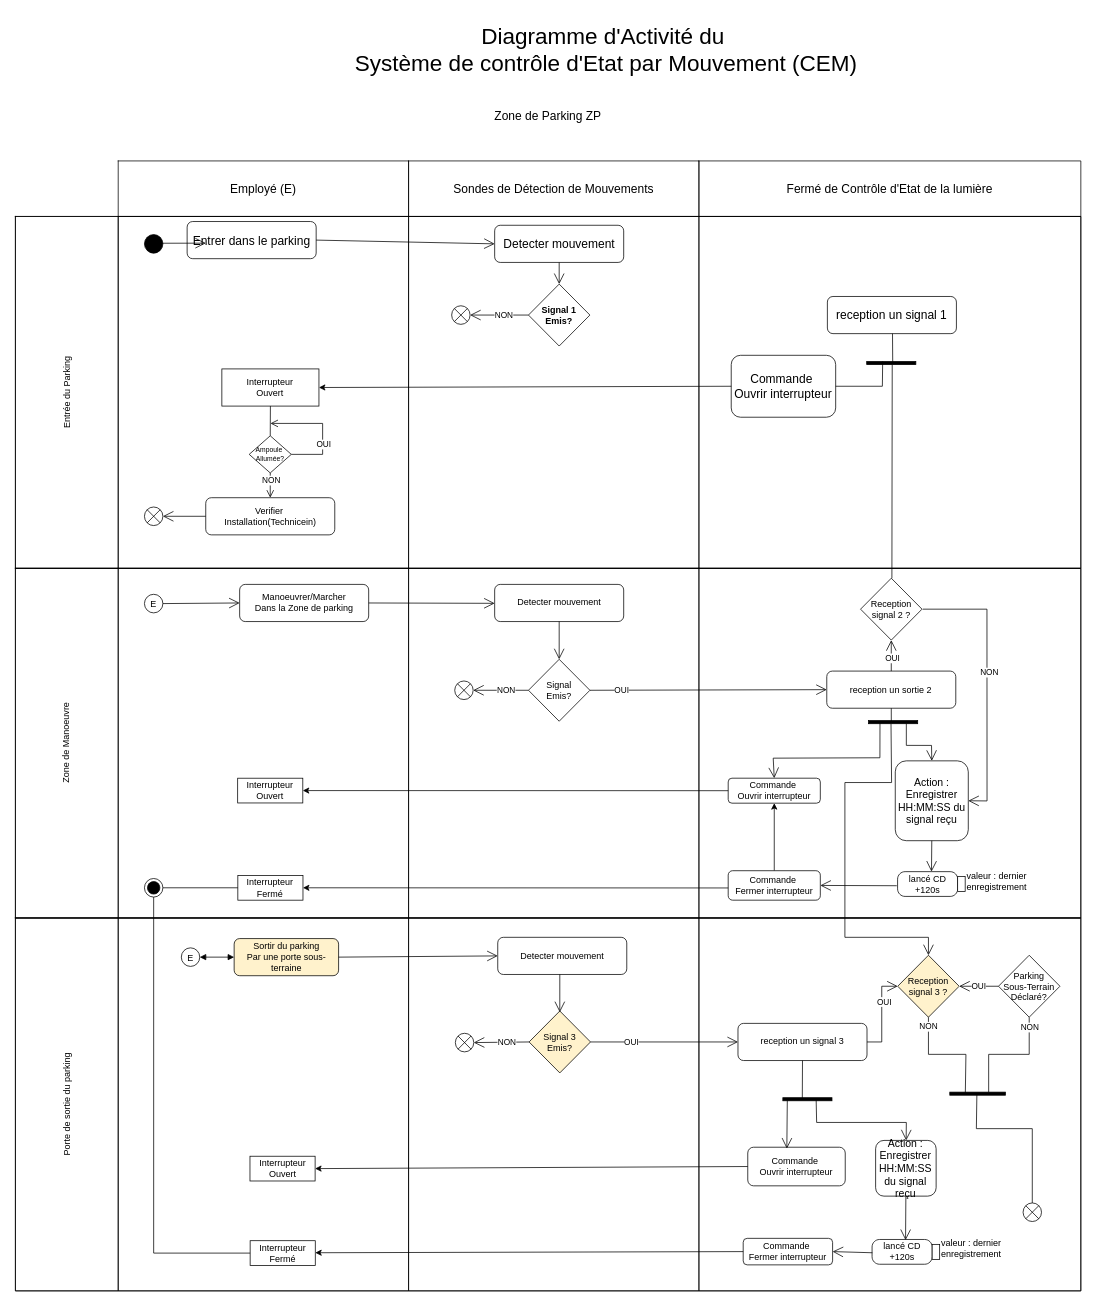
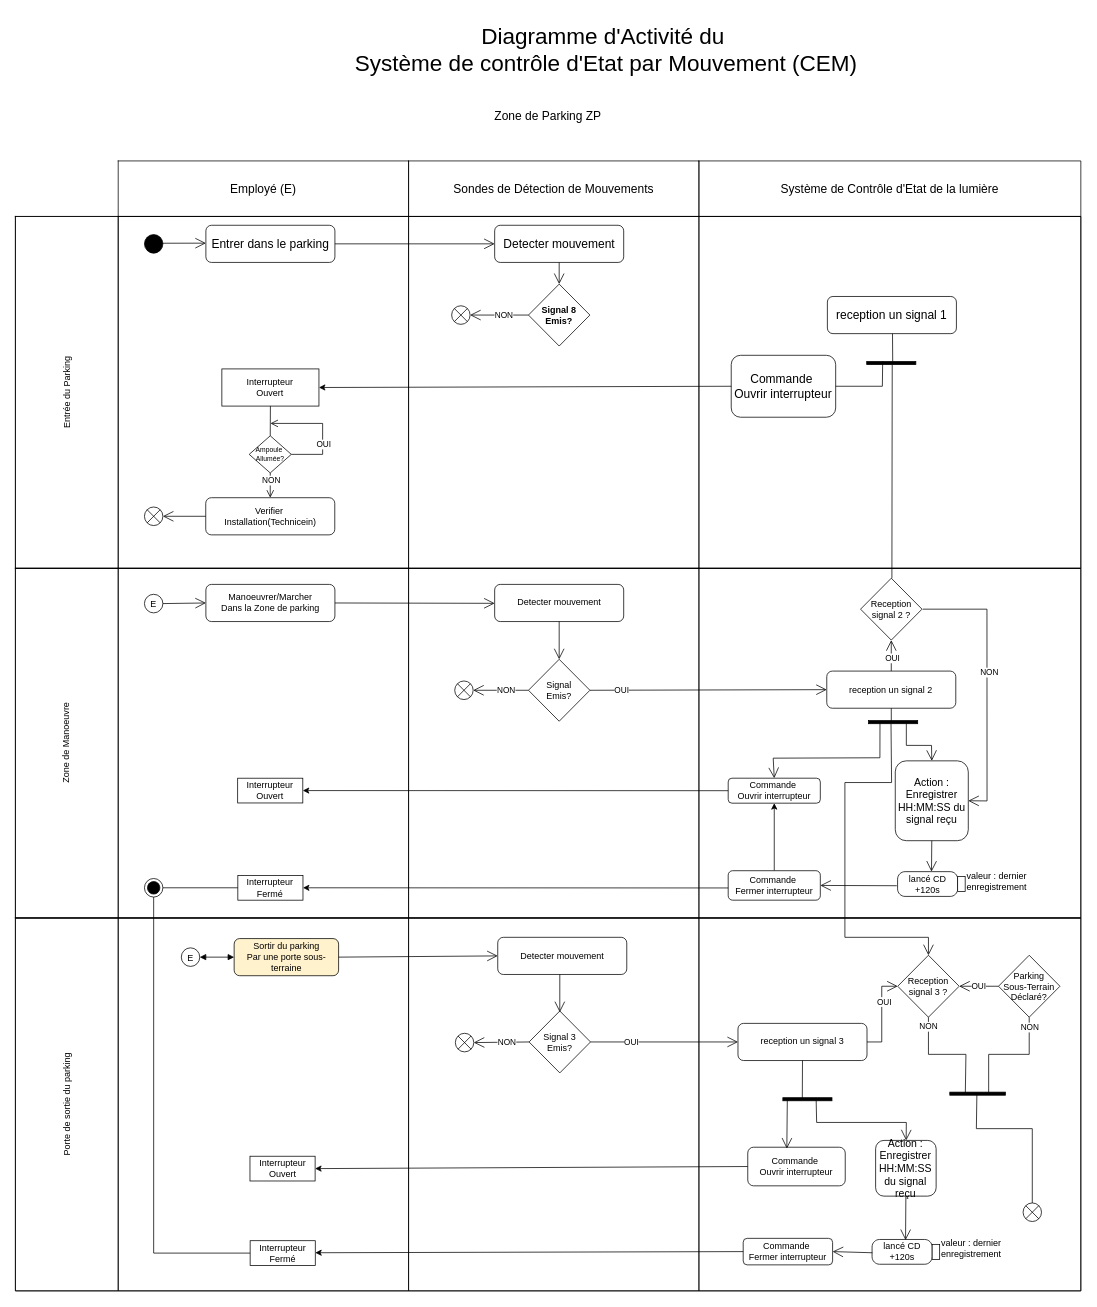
node "Fermé de Contrôle d'Etat de la lumière": label "Fermé de Contrôle d'Etat de la lumière" -> "Système de Contrôle d'Etat de la lumière"
node "Entrer dans le parking": moved (252, 240) -> (270, 244)
node "Signal 1 Emis?": label "Signal 1 Emis?" -> "Signal 8 Emis?"
node "Manoeuvrer/Marcher Dans la Zone de parking": moved (304, 603) -> (270, 603)
node "reception un sortie 2": label "reception un sortie 2" -> "reception un signal 2"
node "Reception signal 3 ?": fillcolor #fff2cc -> #ffffff
node "Signal 3 Emis?": fillcolor #fff2cc -> #ffffff
